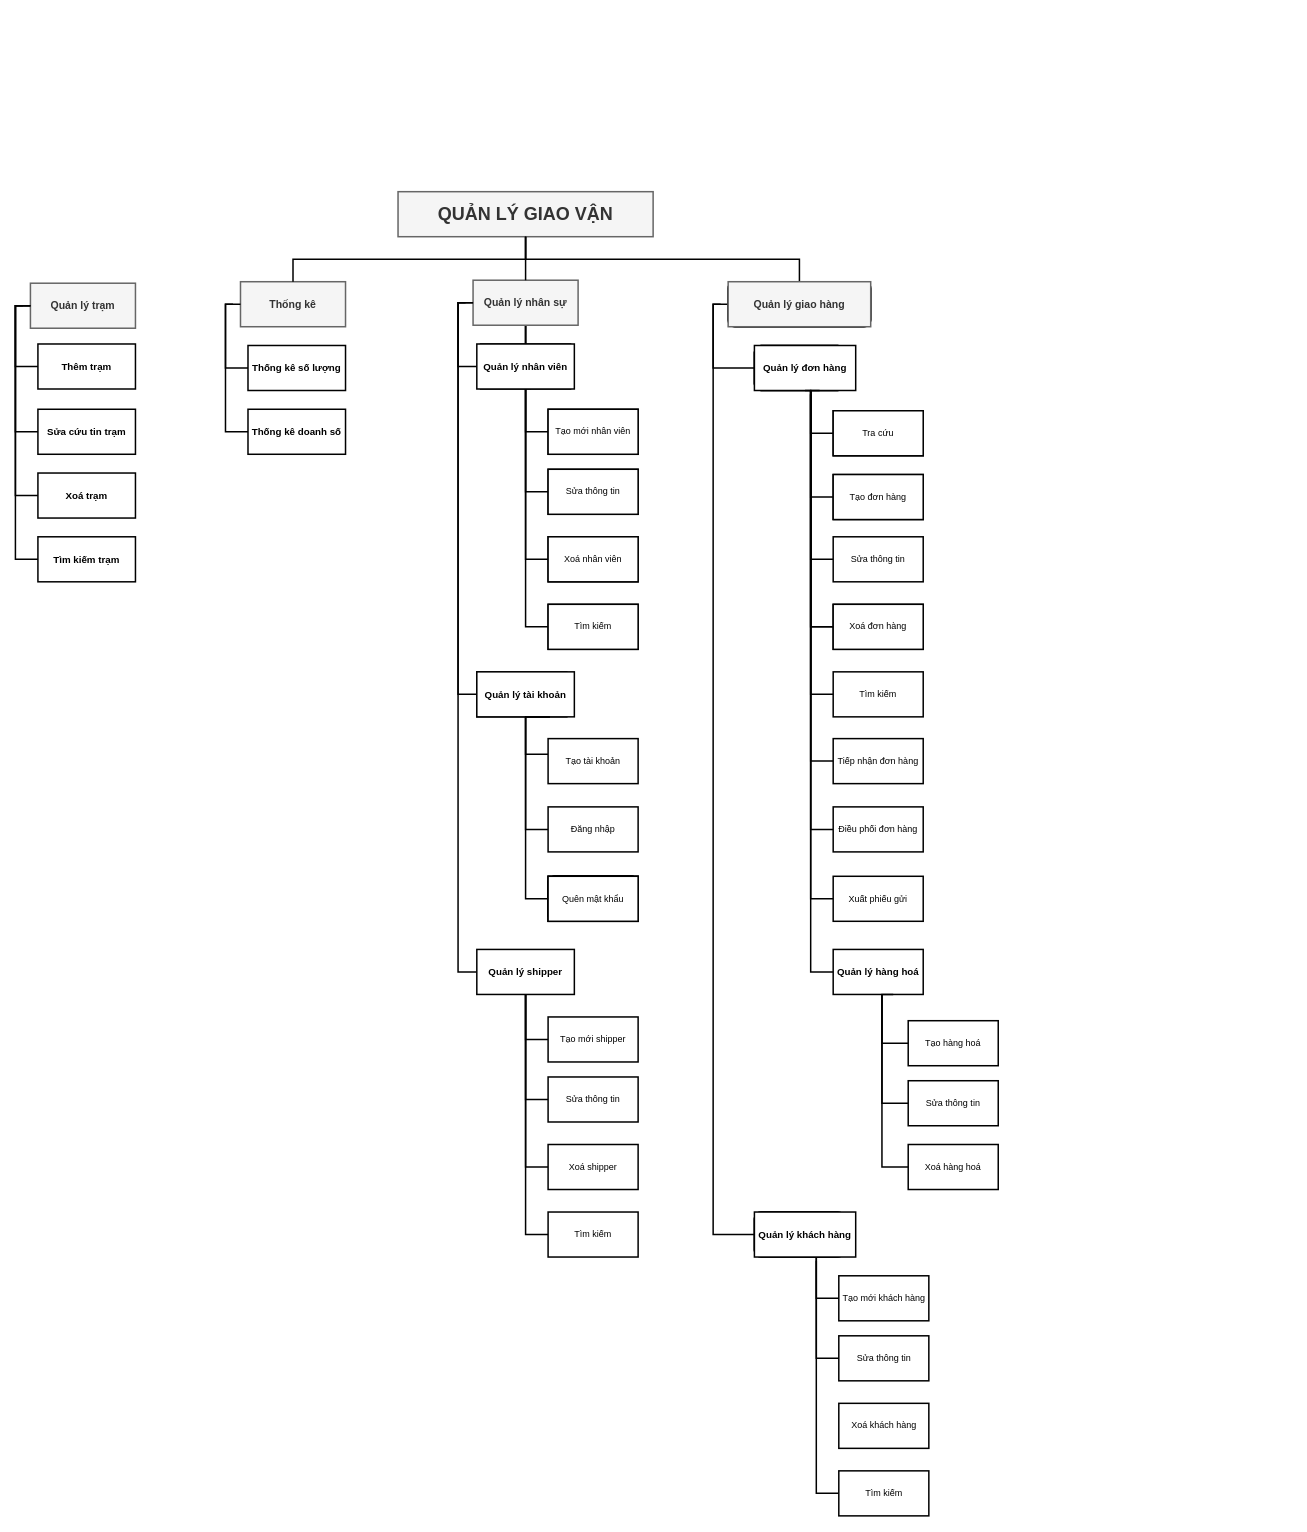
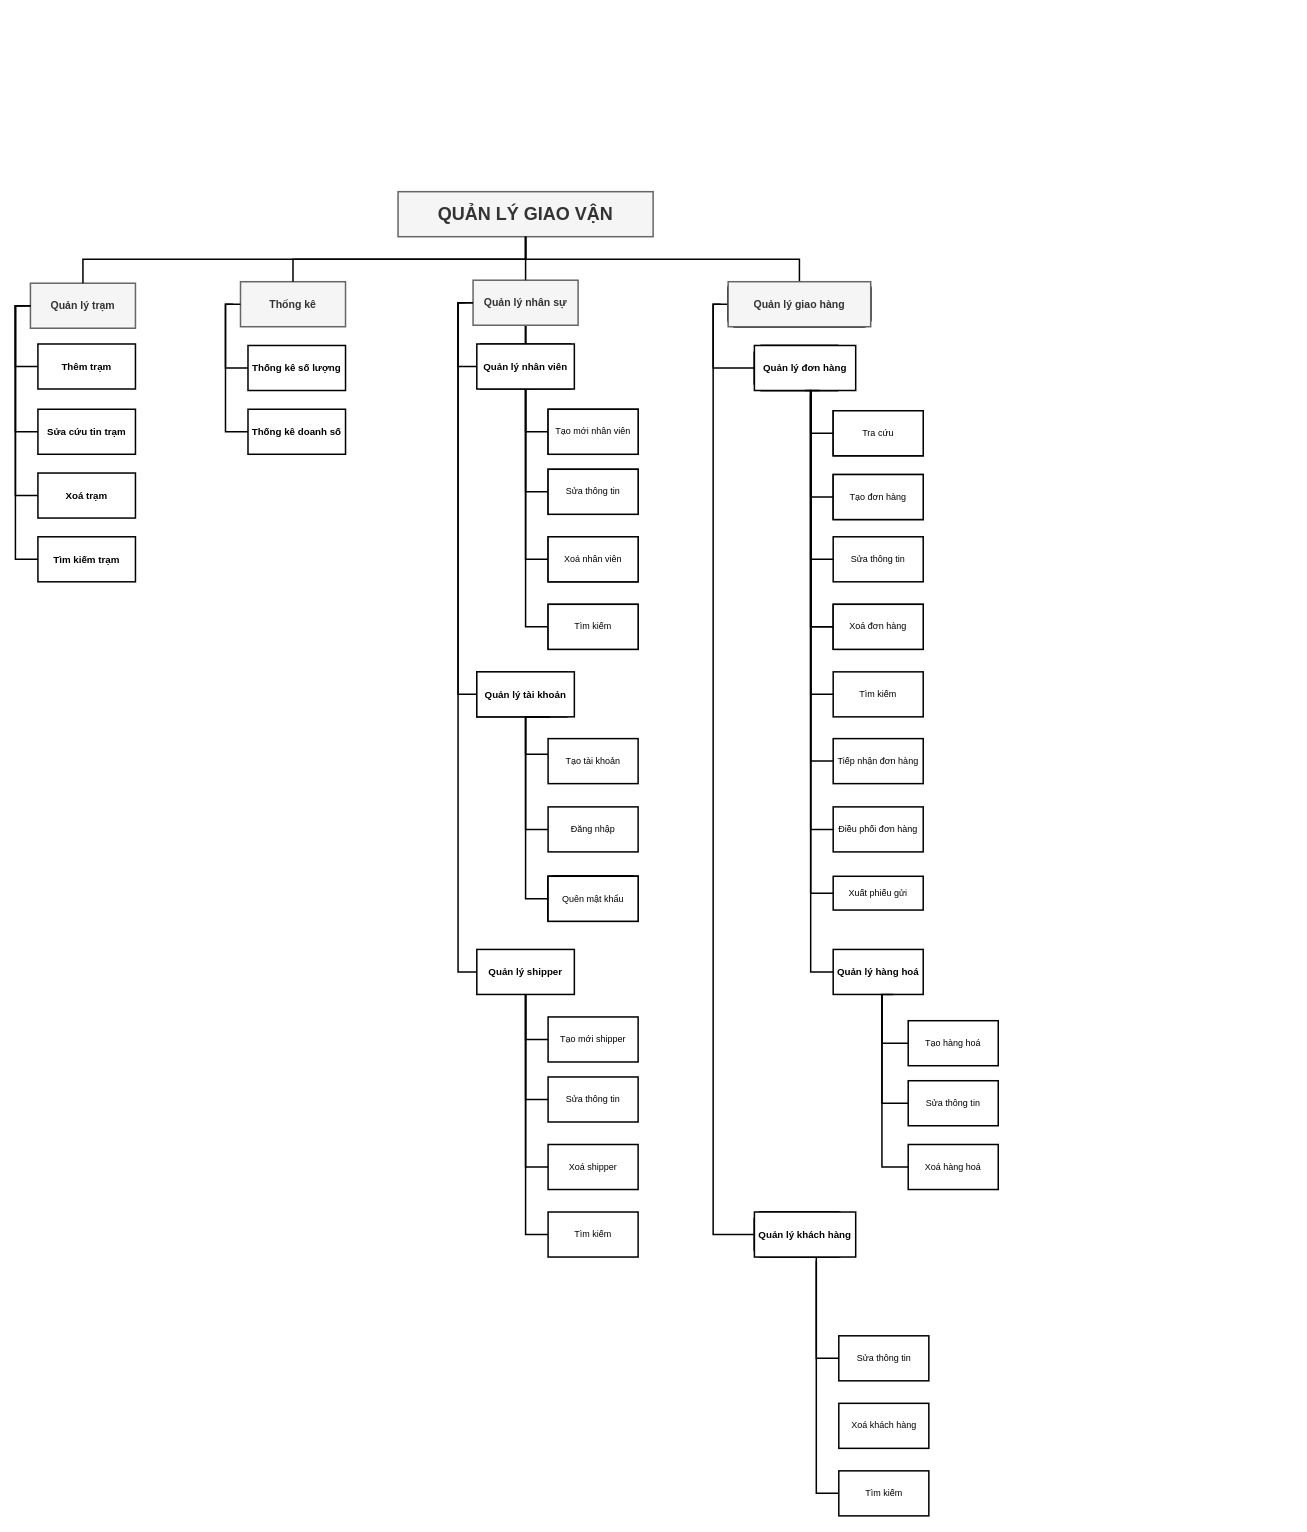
edge "QUẢN LÝ GIAO VẬN" -- "Quản lý trạm": added
node "Xuất phiếu gửi": size 90x45 -> 90x34
edge "Quản lý khách hàng" -- "Tạo mới khách hàng": removed
node "Tạo mới khách hàng": removed
